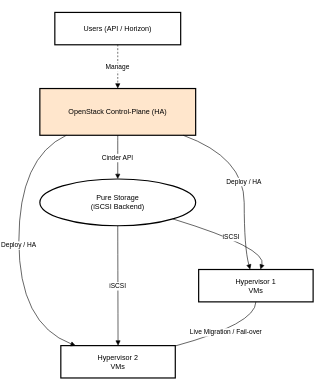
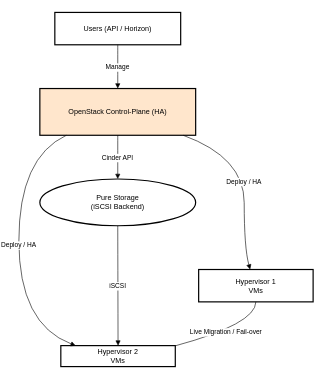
edge "Users (API / Horizon)" -> "OpenStack Control-Plane (HA)": style dashed -> solid
edge "Pure Storage (iSCSI Backend)" -> "Hypervisor 1 VMs": removed, label "iSCSI"
node "Hypervisor 2 VMs": size 115x32 -> 115x21
